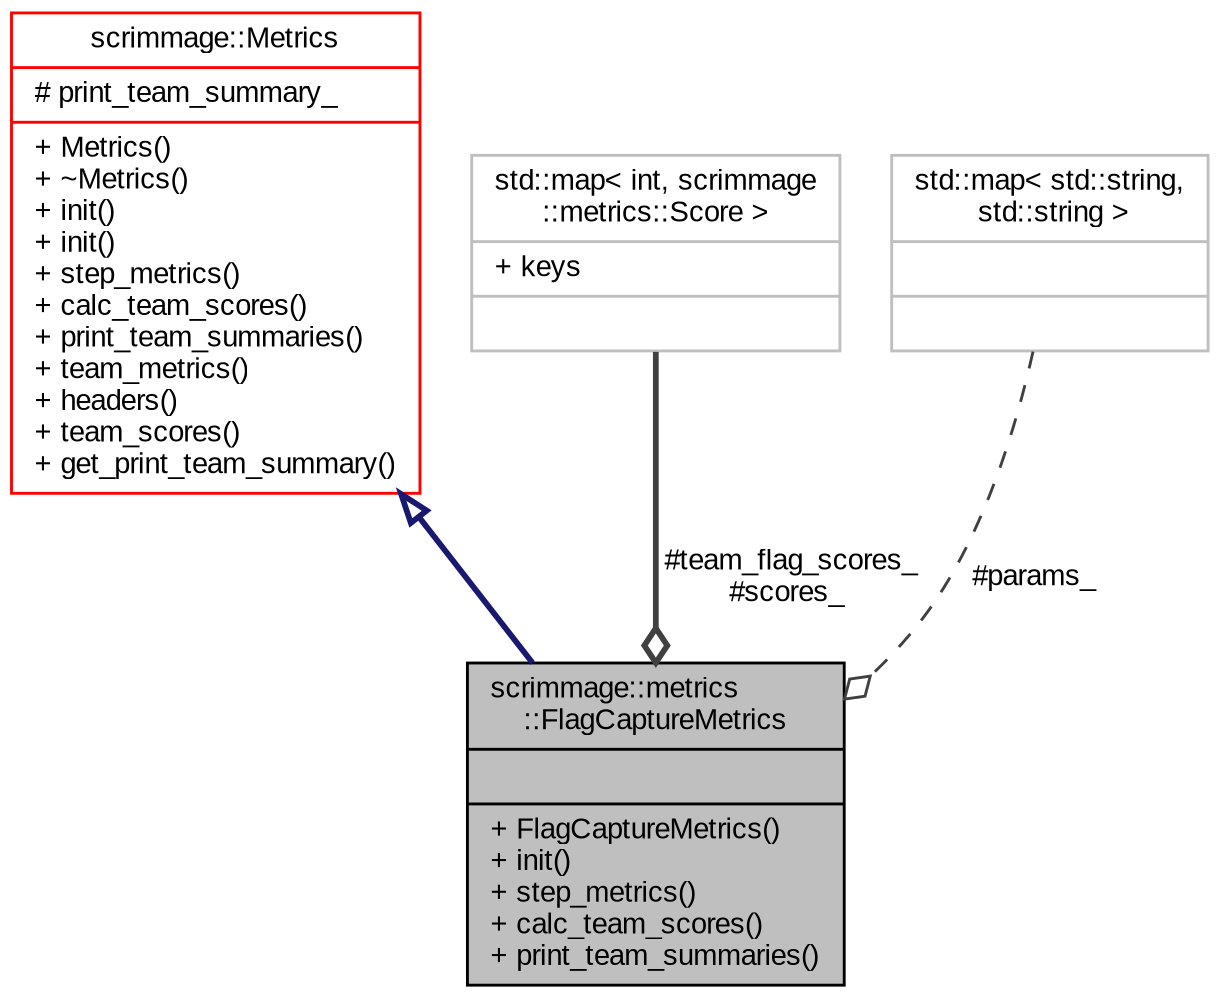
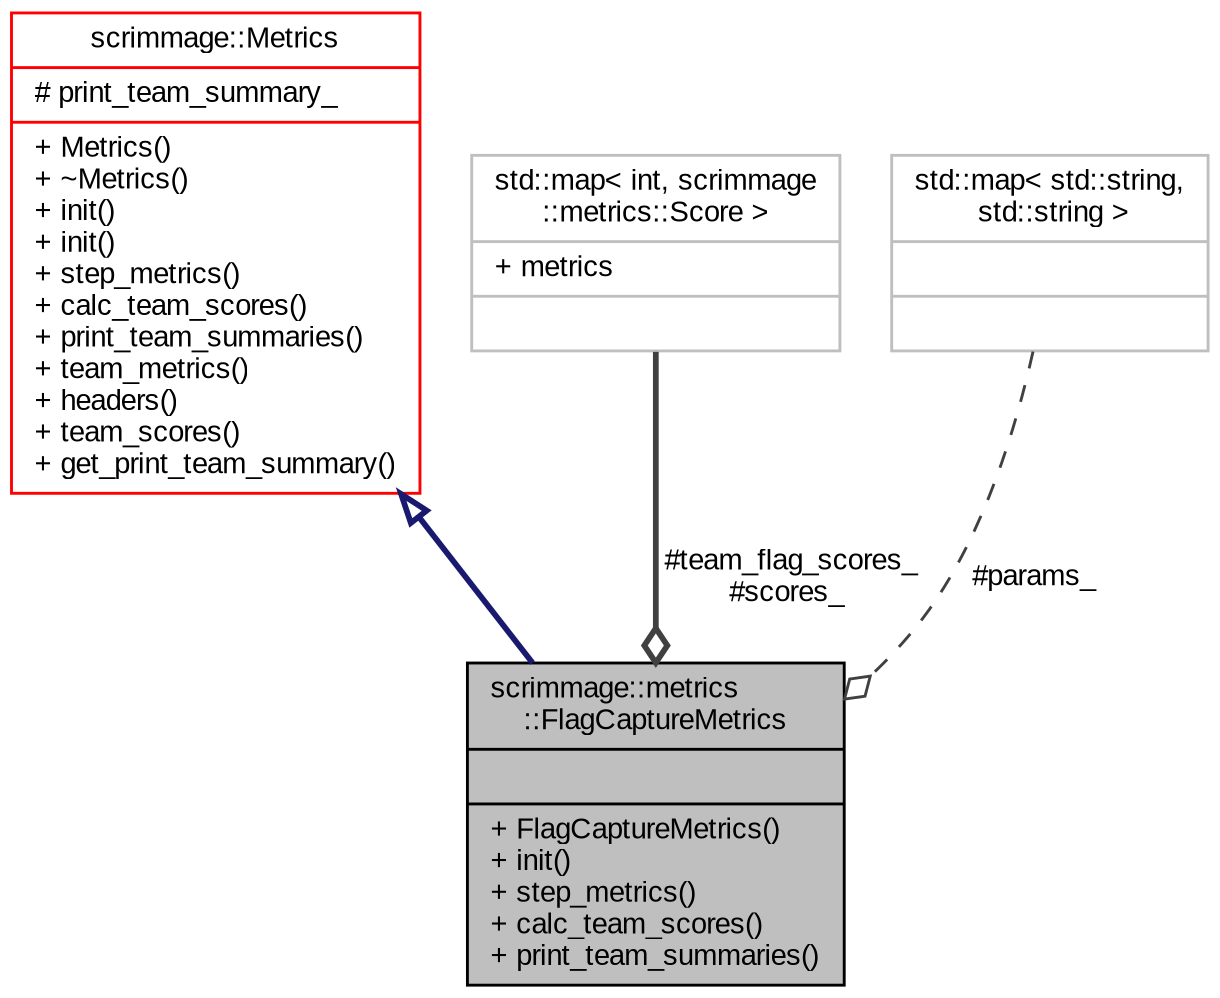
node "std::map< int, scrimmage": text "+ keys" -> "+ metrics"
